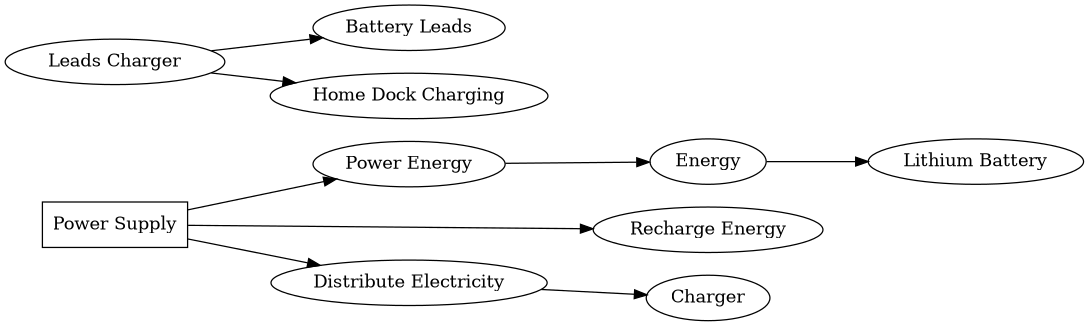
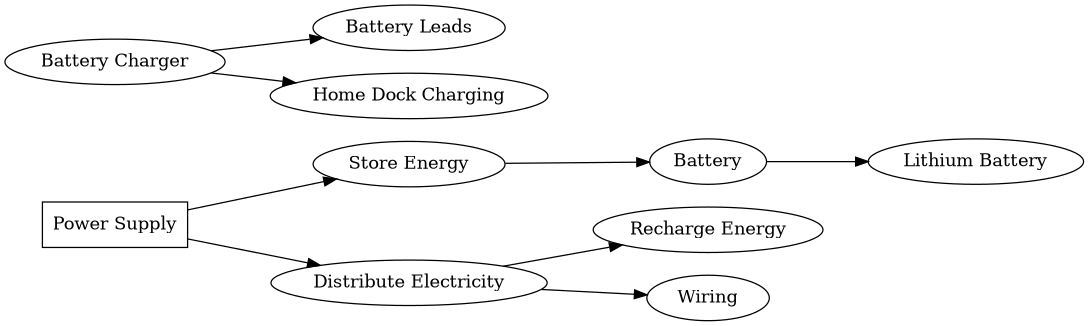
node "Leads Charger": label "Leads Charger" -> "Battery Charger"
node "Energy": label "Energy" -> "Battery"
node "Power Energy": label "Power Energy" -> "Store Energy"
edge "Power Supply" -> "Recharge Energy": now "Distribute Electricity" -> "Recharge Energy"
node "Charger": label "Charger" -> "Wiring"
